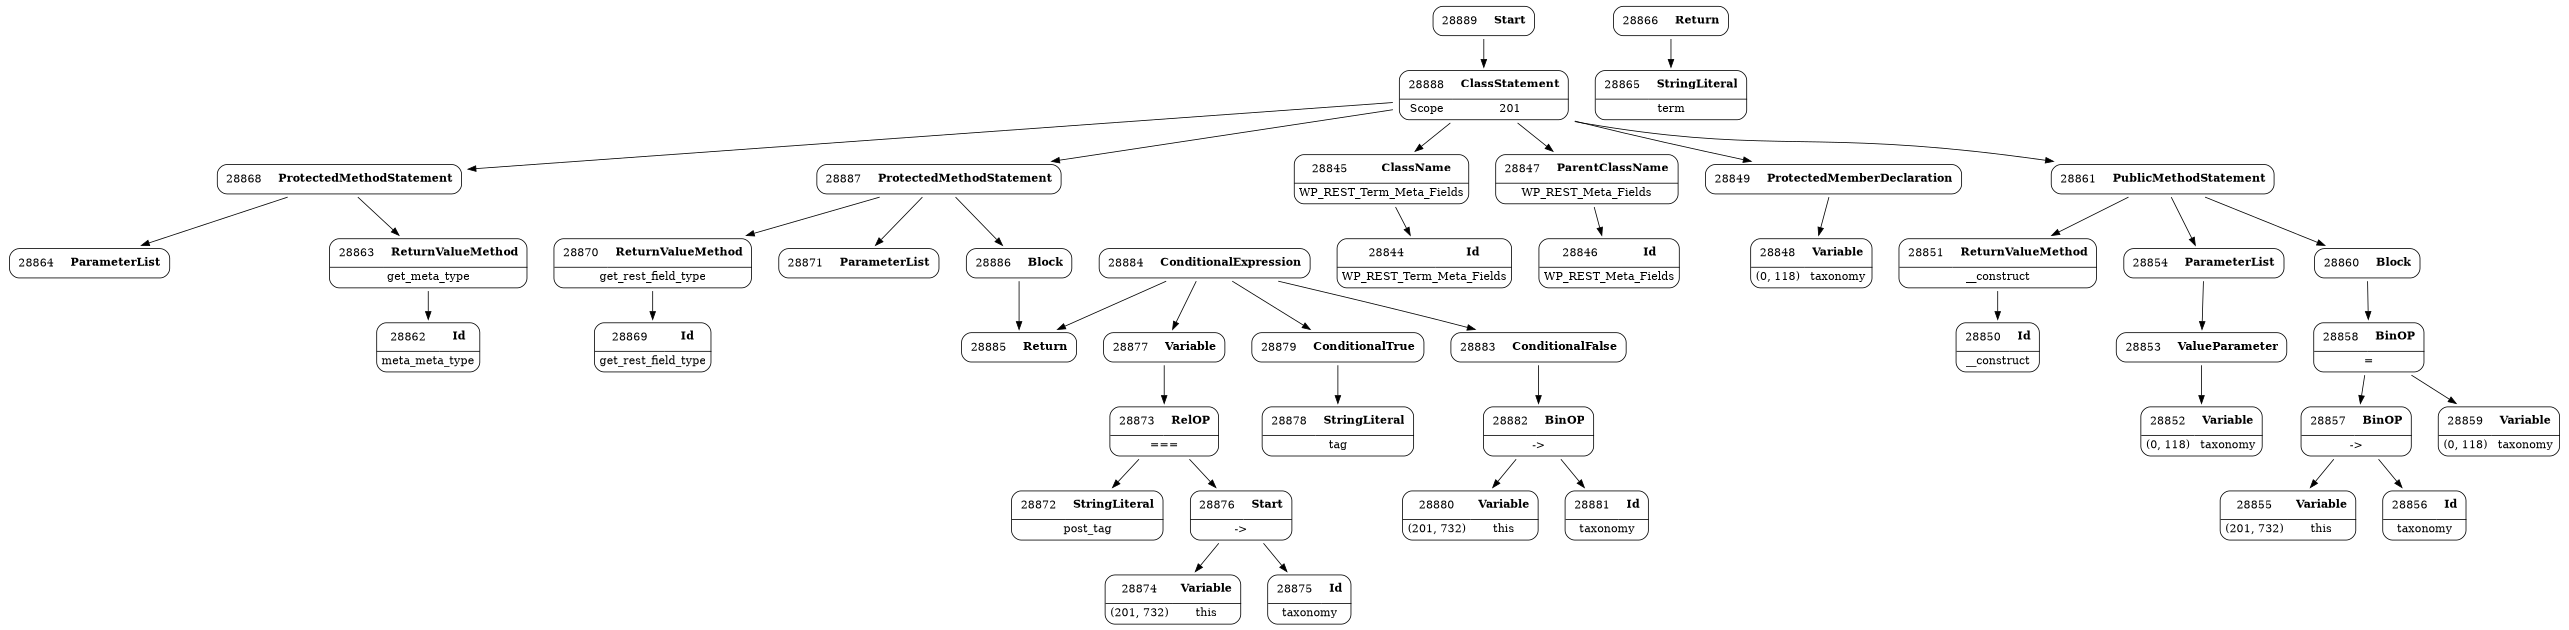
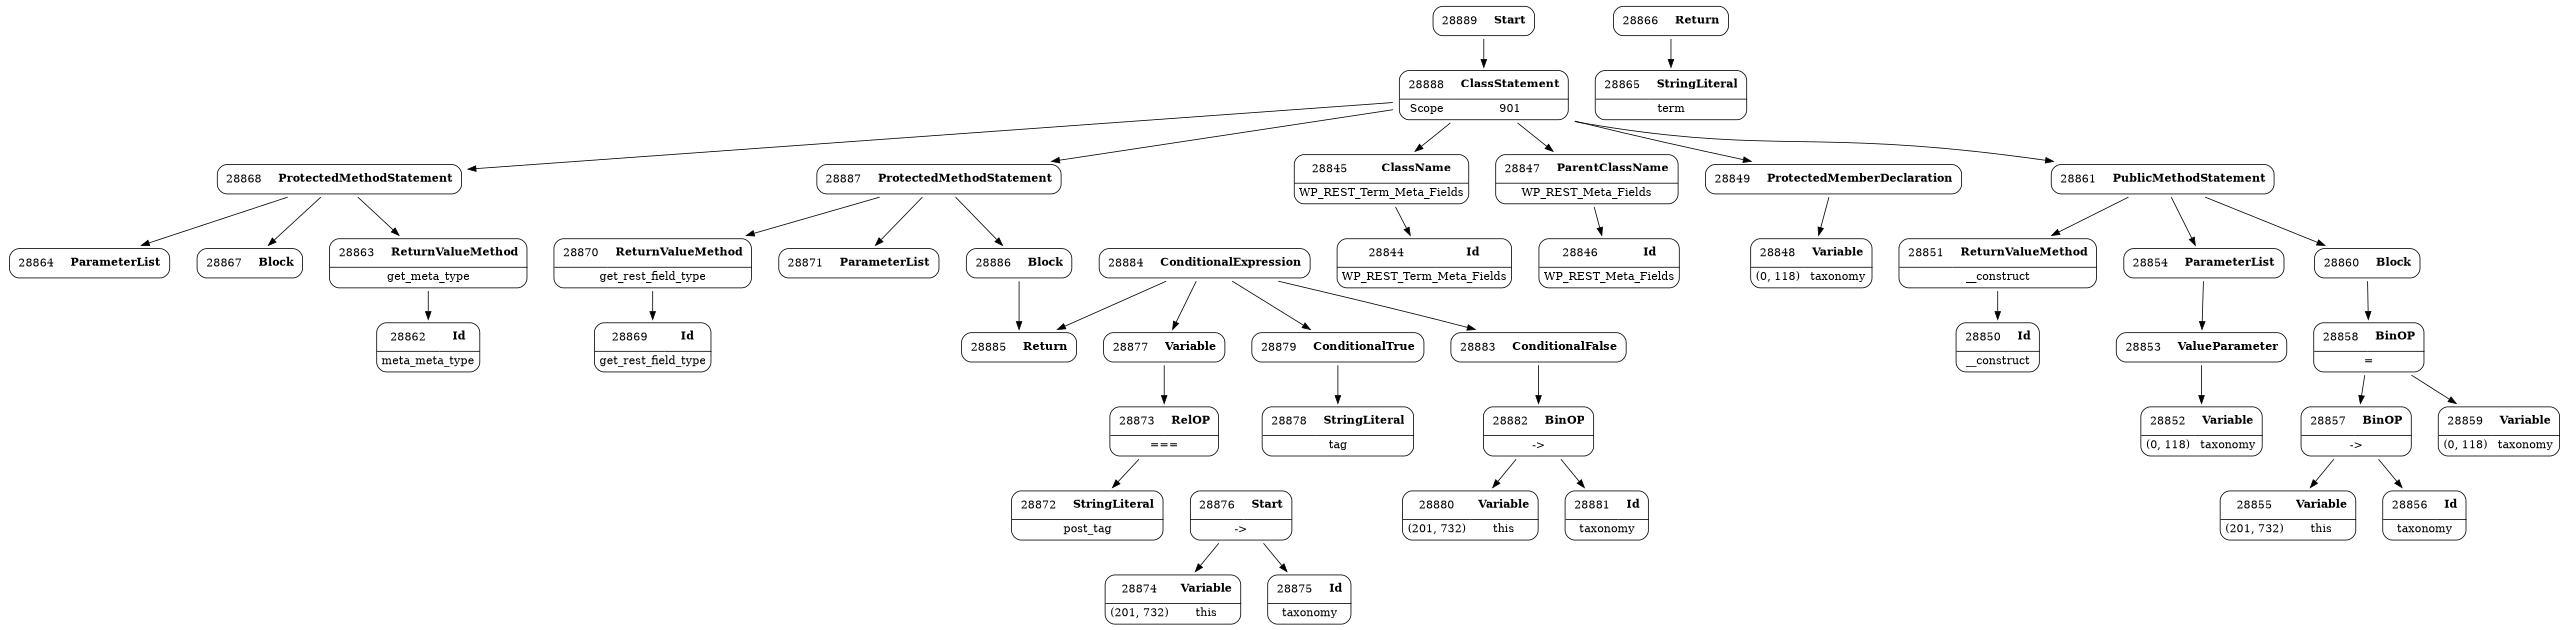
node "28888": text "201" -> "901"
node "28867": added
edge "28873" -> "28876": removed
